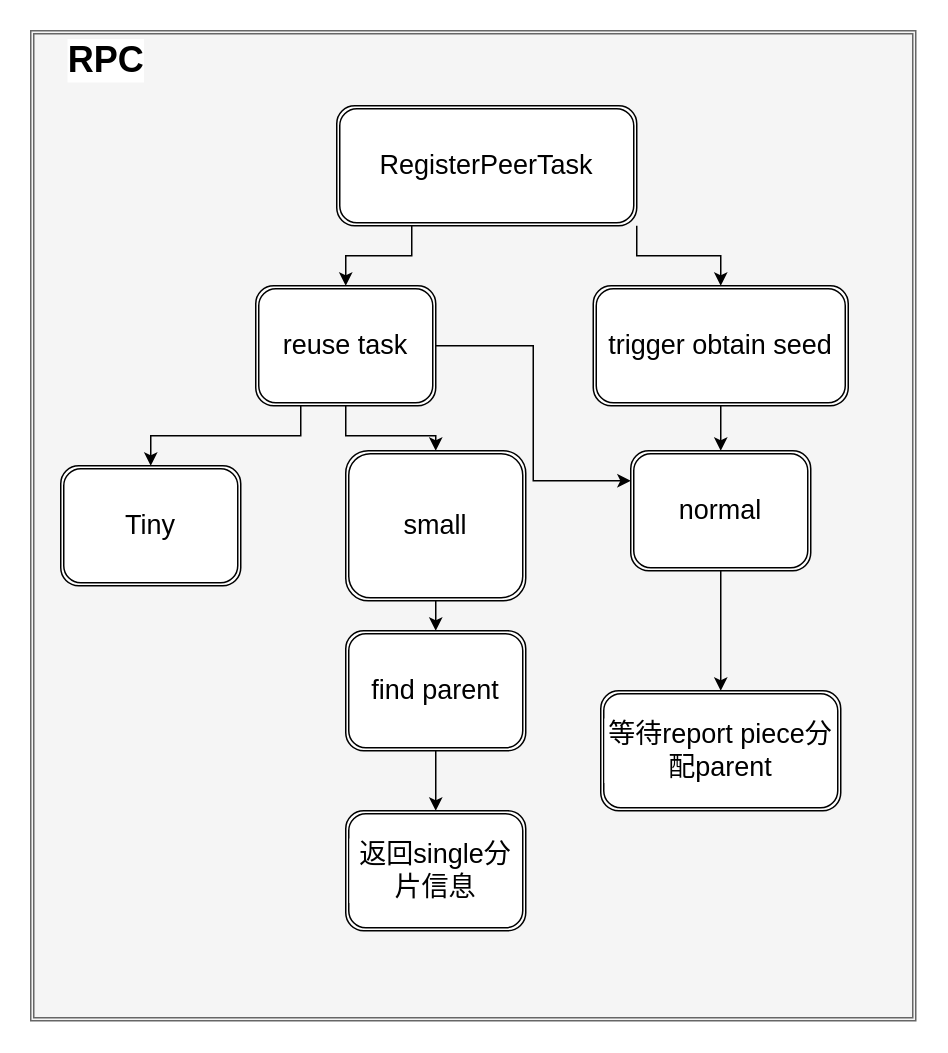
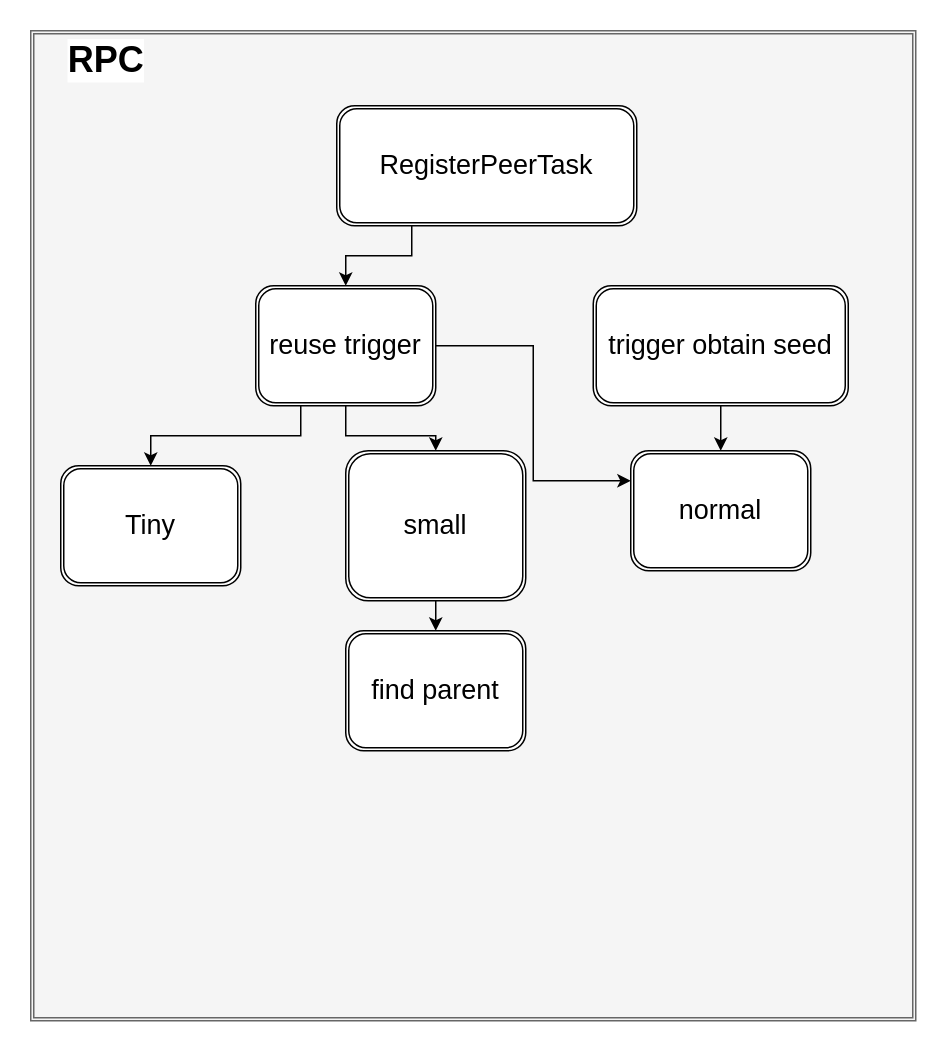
edge "RegisterPeerTask" -> "trigger obtain seed": removed
node "reuse task": label "reuse task" -> "reuse trigger"
edge "normal" -> "等待report piece分配parent": removed
node "等待report piece分配parent": removed
edge "find parent" -> "返回single分片信息": removed
node "返回single分片信息": removed
